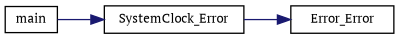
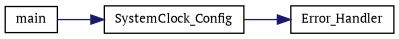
node "SystemClock_Error": label "SystemClock_Error" -> "SystemClock_Config"
node "Error_Error": label "Error_Error" -> "Error_Handler"
